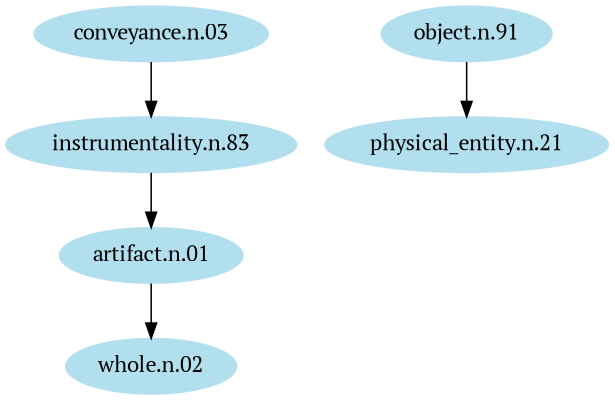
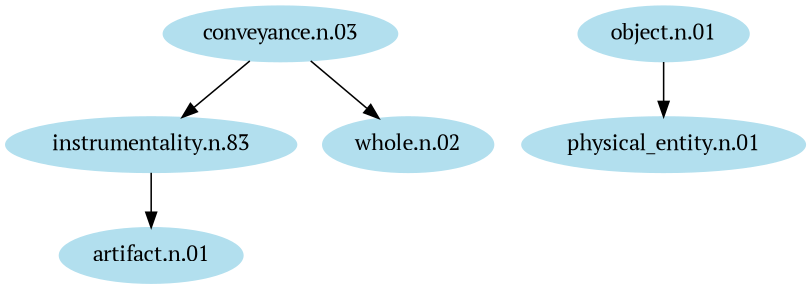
node "object.n.91": label "object.n.91" -> "object.n.01"
node "physical_entity.n.21": label "physical_entity.n.21" -> "physical_entity.n.01"
edge "artifact.n.01" -> "whole.n.02": now "conveyance.n.03" -> "whole.n.02"
